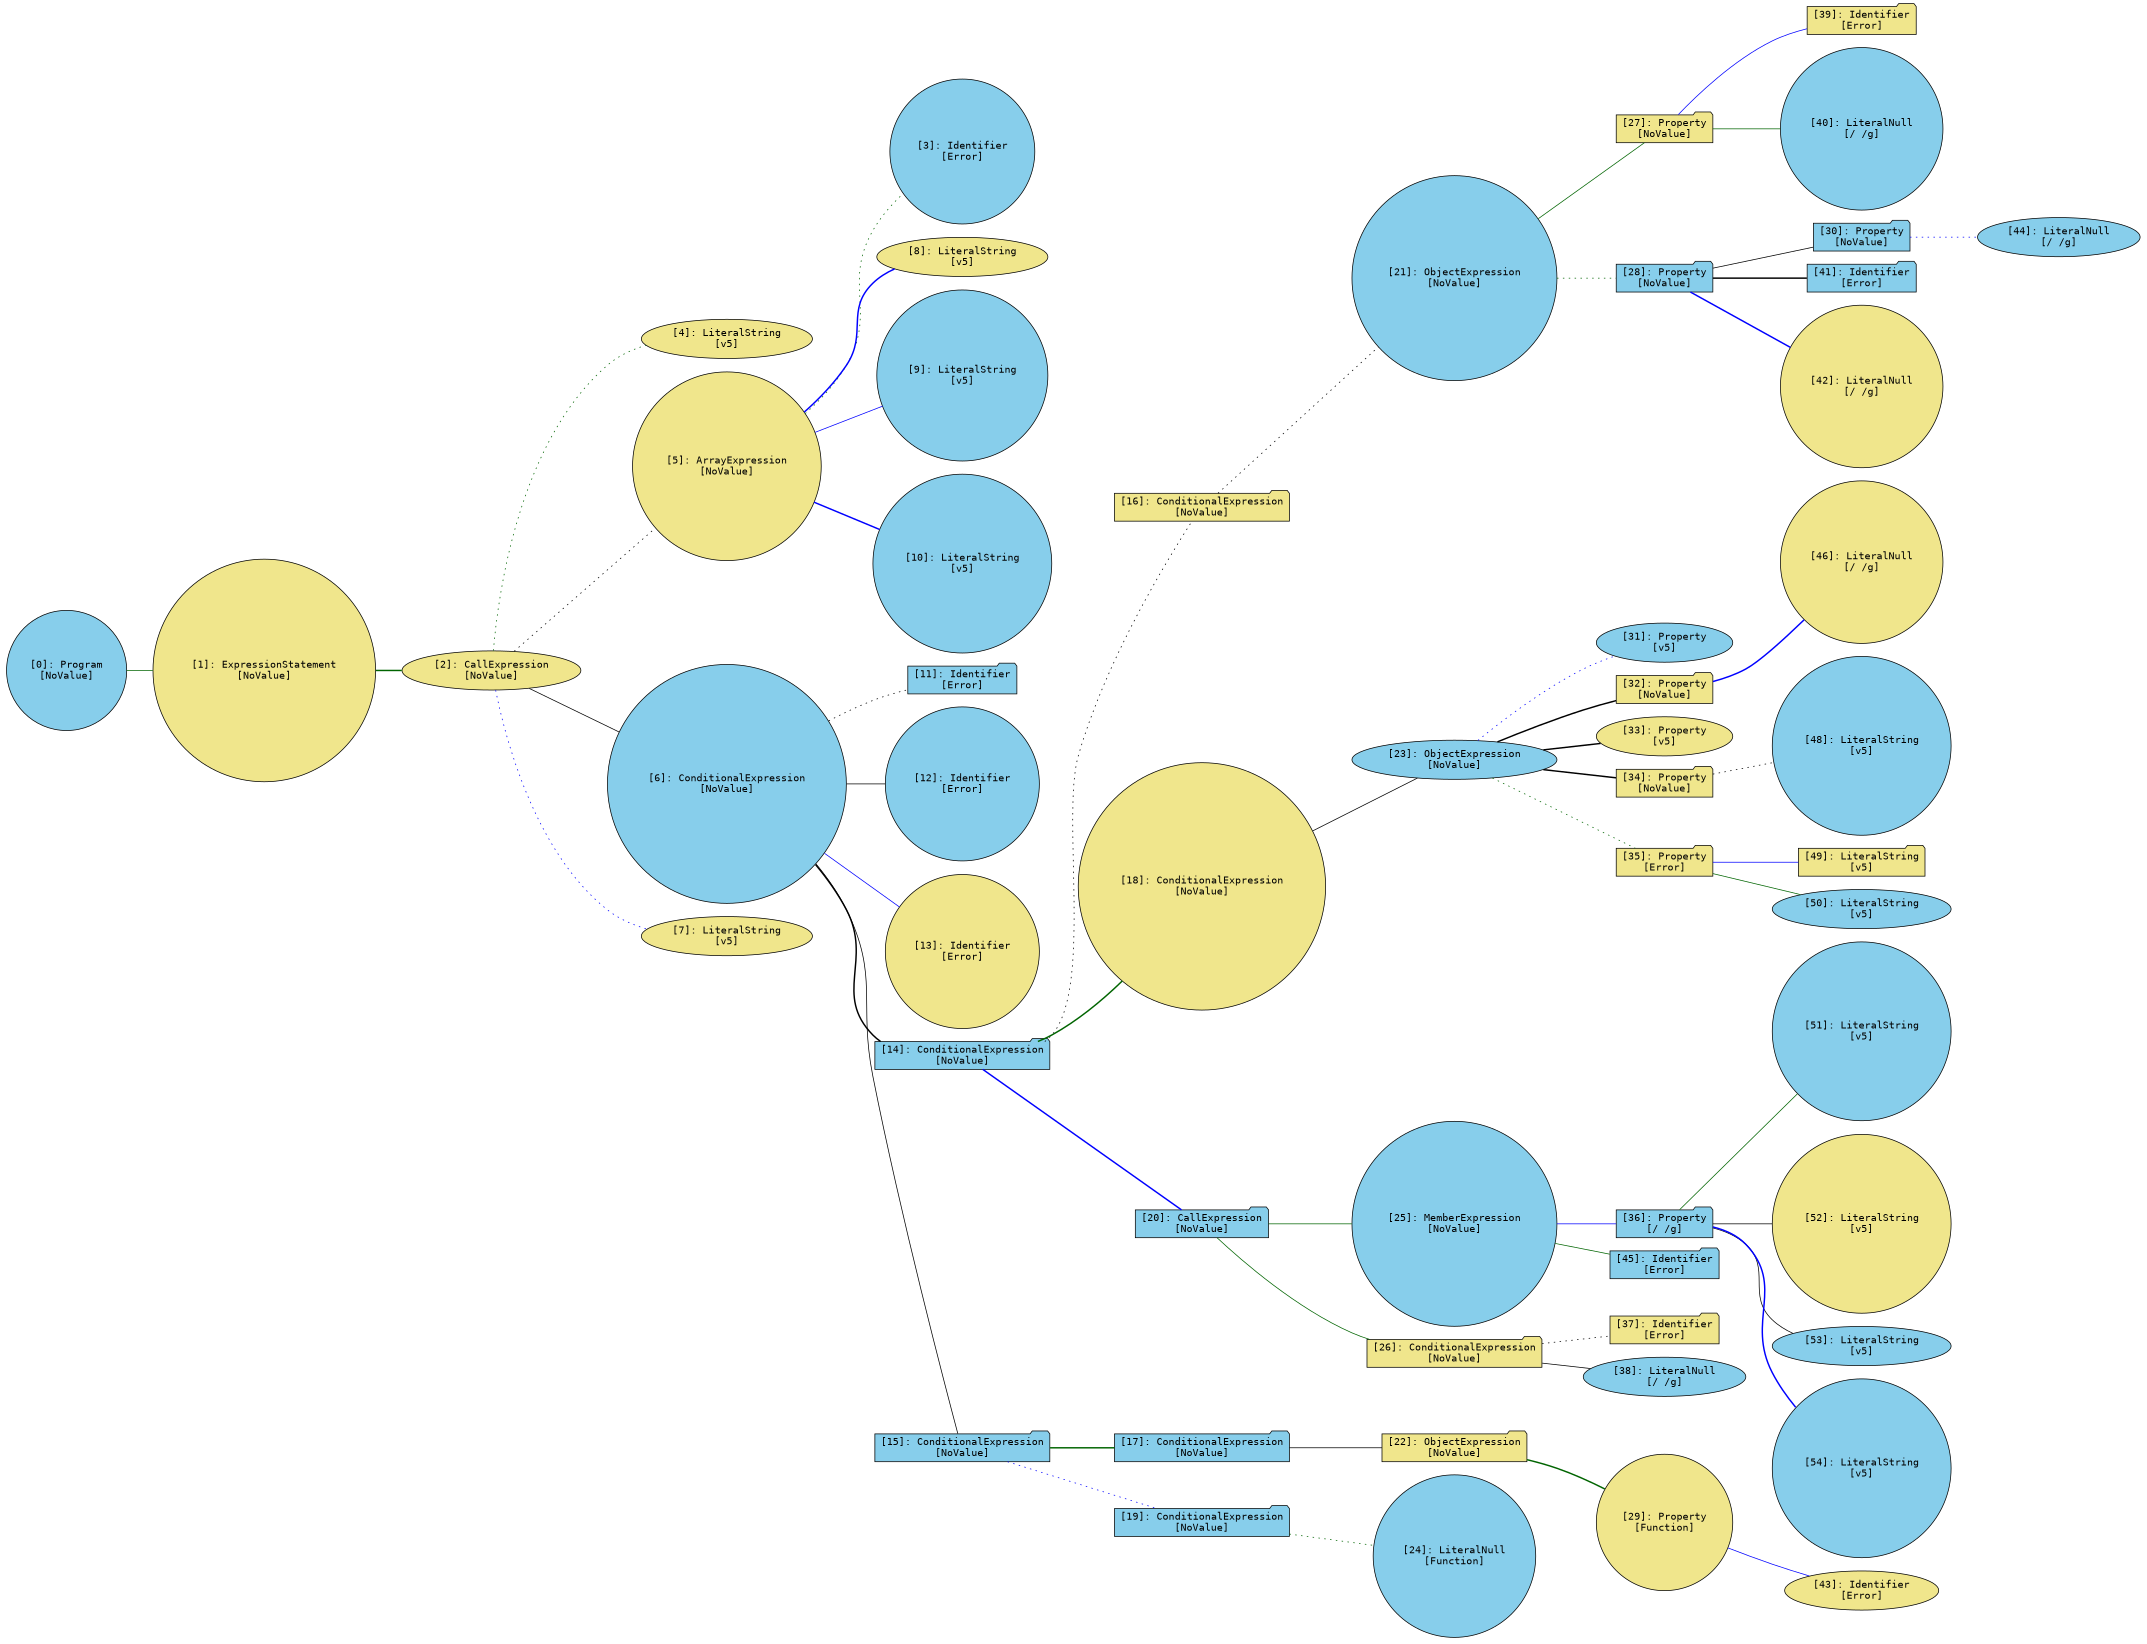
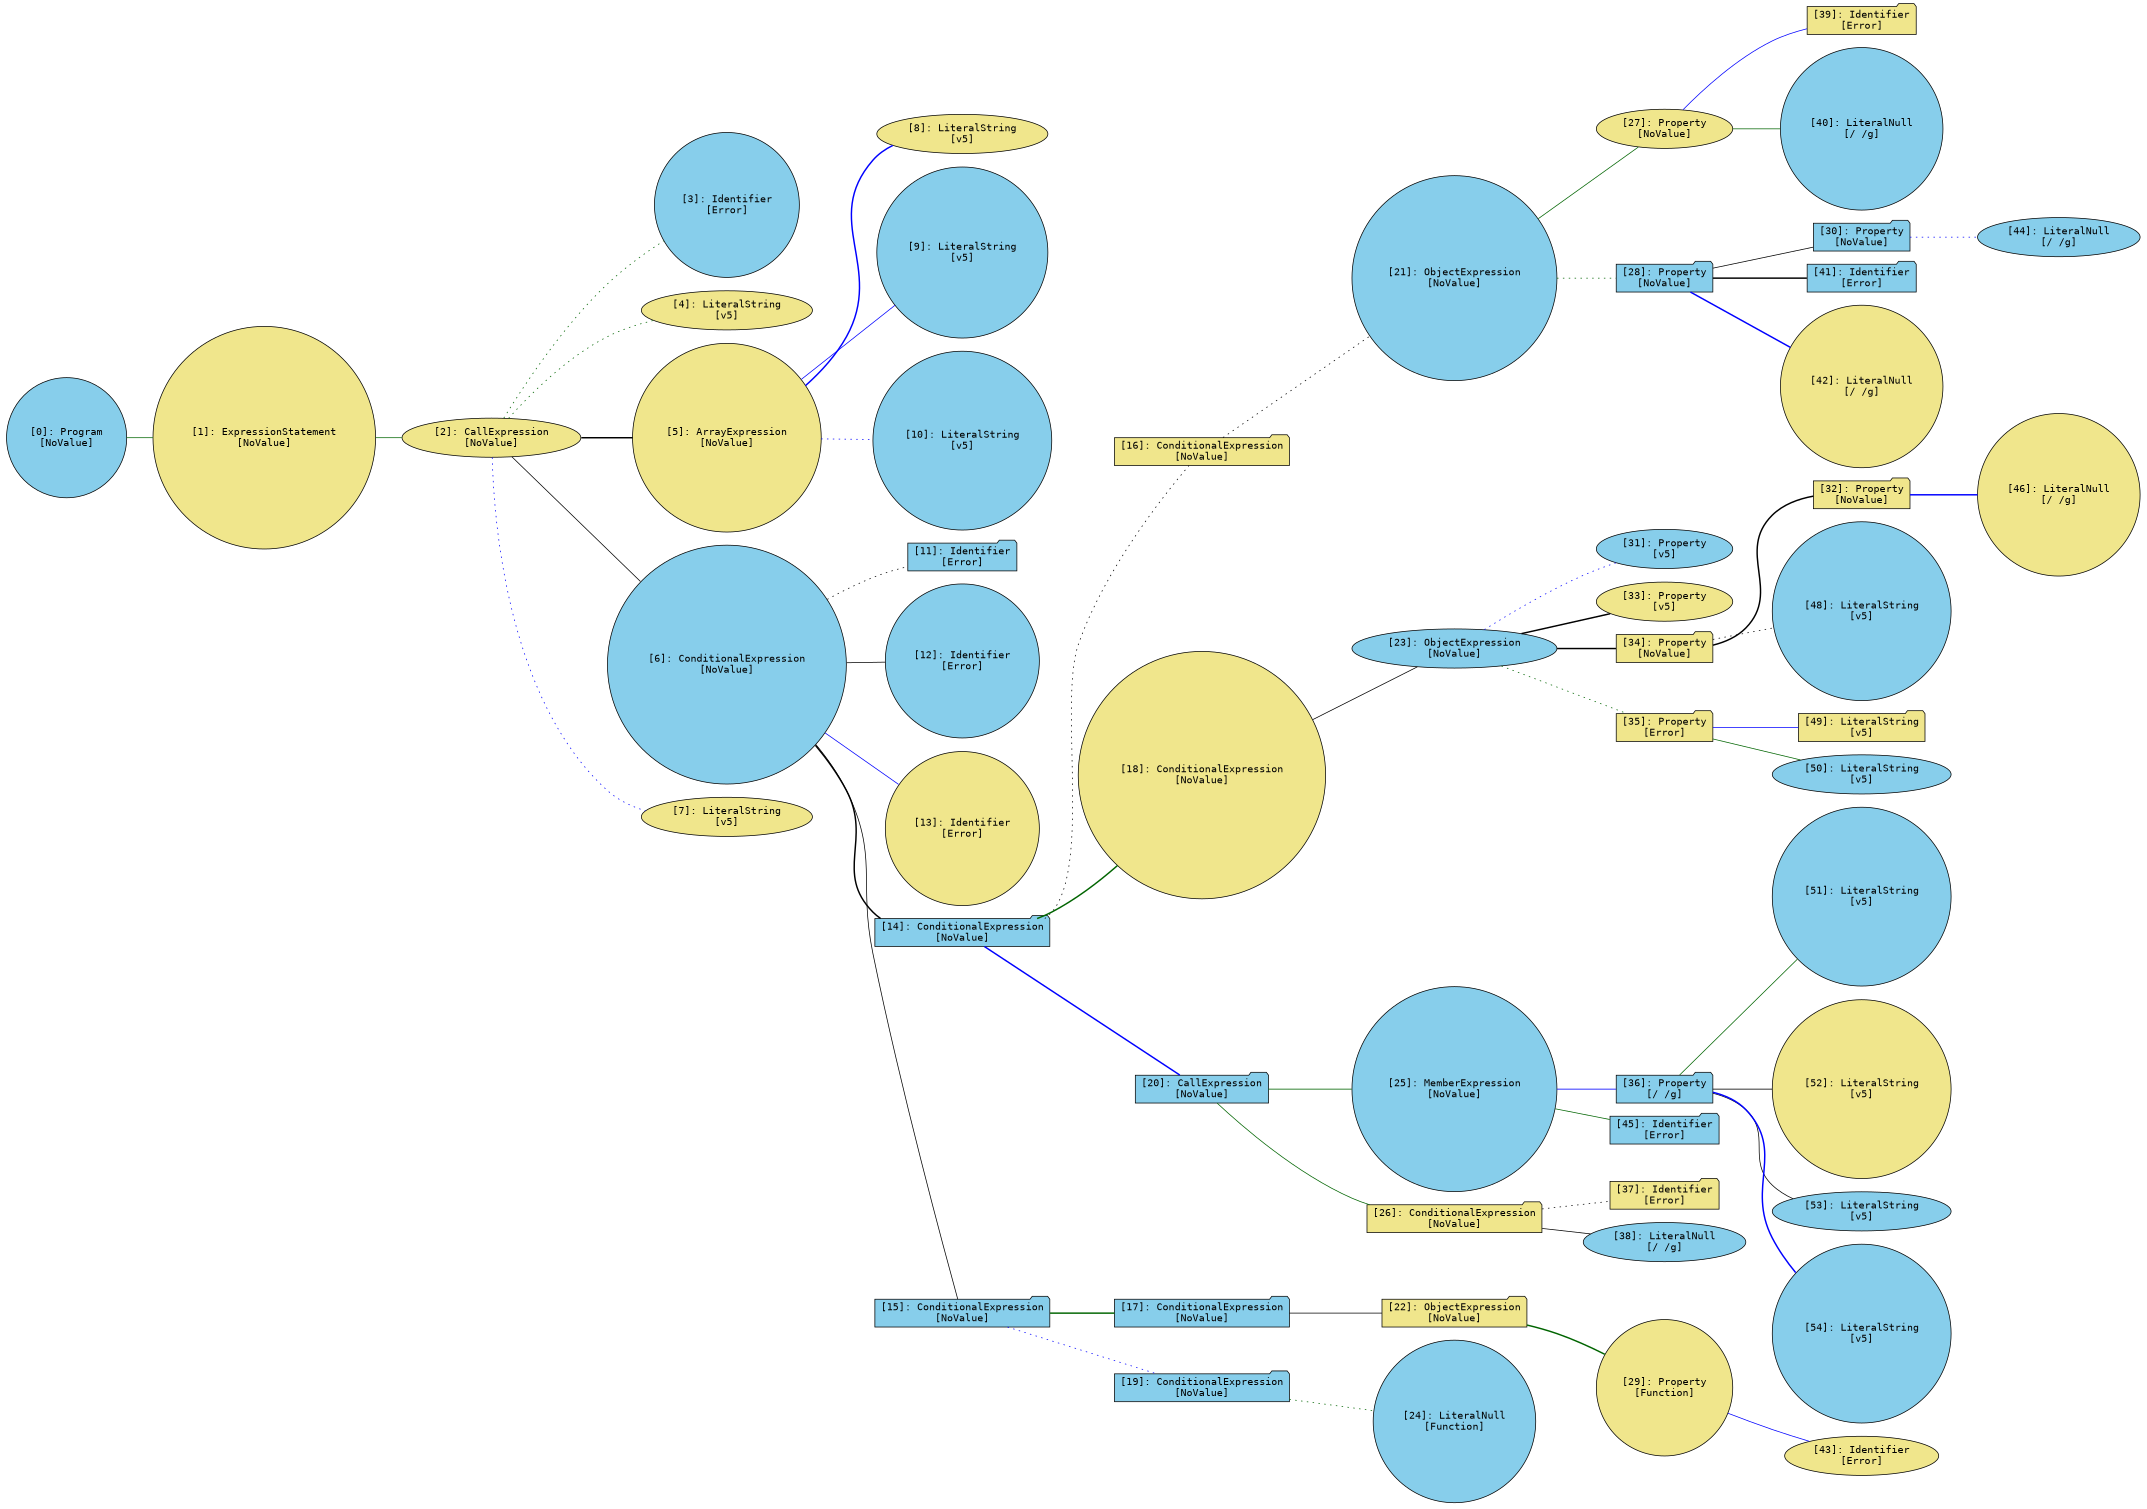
node "[27]: Property [NoValue]": shape folder -> ellipse
edge "[3]: Identifier [Error]" -- "[5]: ArrayExpression [NoValue]": now "[3]: Identifier [Error]" -- "[2]: CallExpression [NoValue]"
edge "[5]: ArrayExpression [NoValue]" -- "[10]: LiteralString [v5]": style bold -> dotted
edge "[5]: ArrayExpression [NoValue]" -- "[2]: CallExpression [NoValue]": style dotted -> bold
edge "[1]: ExpressionStatement [NoValue]" -- "[2]: CallExpression [NoValue]": style bold -> solid
edge "[32]: Property [NoValue]" -- "[23]: ObjectExpression [NoValue]": now "[32]: Property [NoValue]" -- "[34]: Property [NoValue]"
